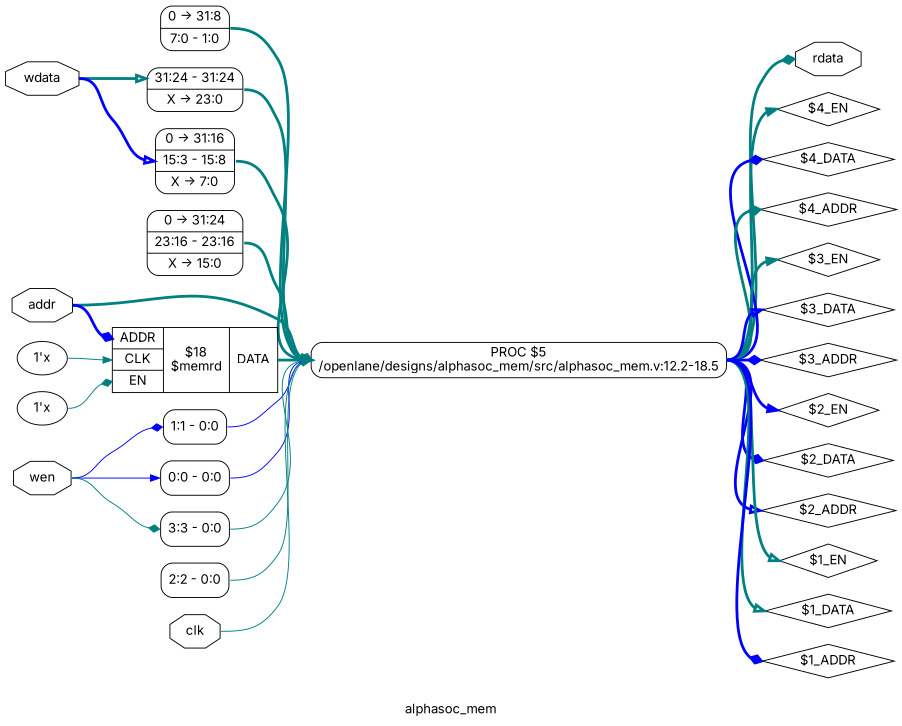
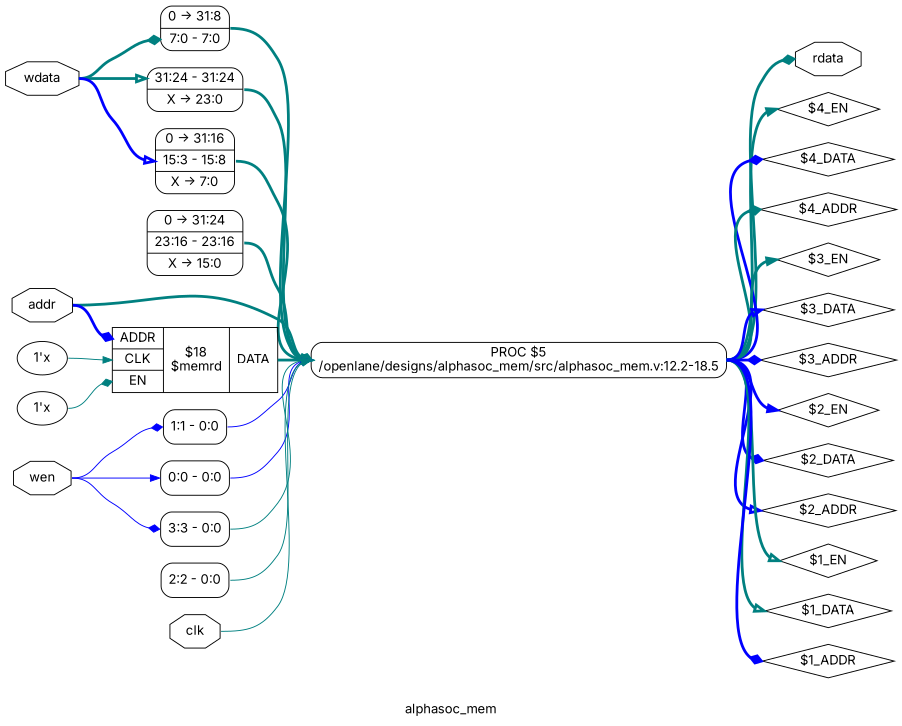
node "0 -> 31:8": text "7:0 - 1:0" -> "7:0 - 7:0"
edge "wdata" -> "0 -> 31:8": added
edge "wen" -> "3:3 - 0:0": color teal -> blue
